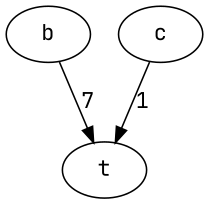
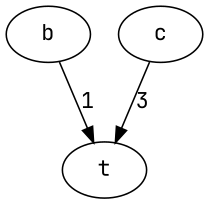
edge "b" -> "t": label "7" -> "1"
edge "c" -> "t": label "1" -> "3"
